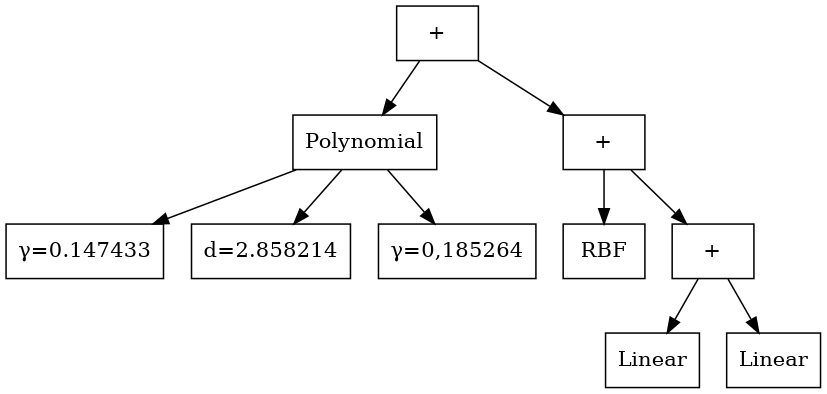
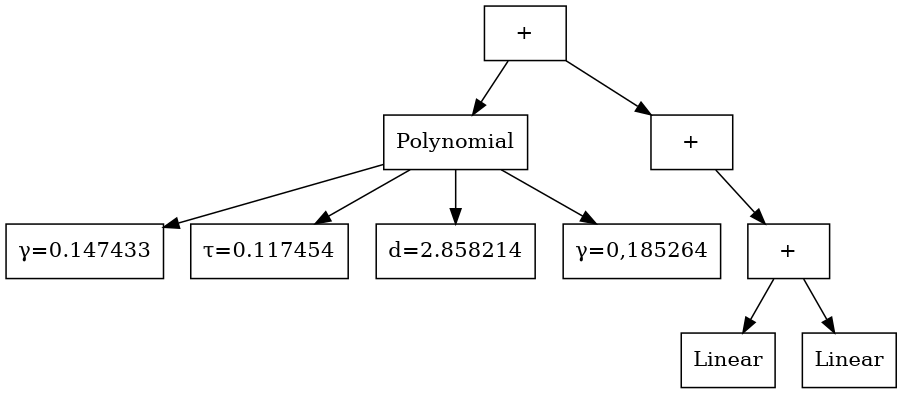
node "τ=0.117454": added
node "RBF": removed
